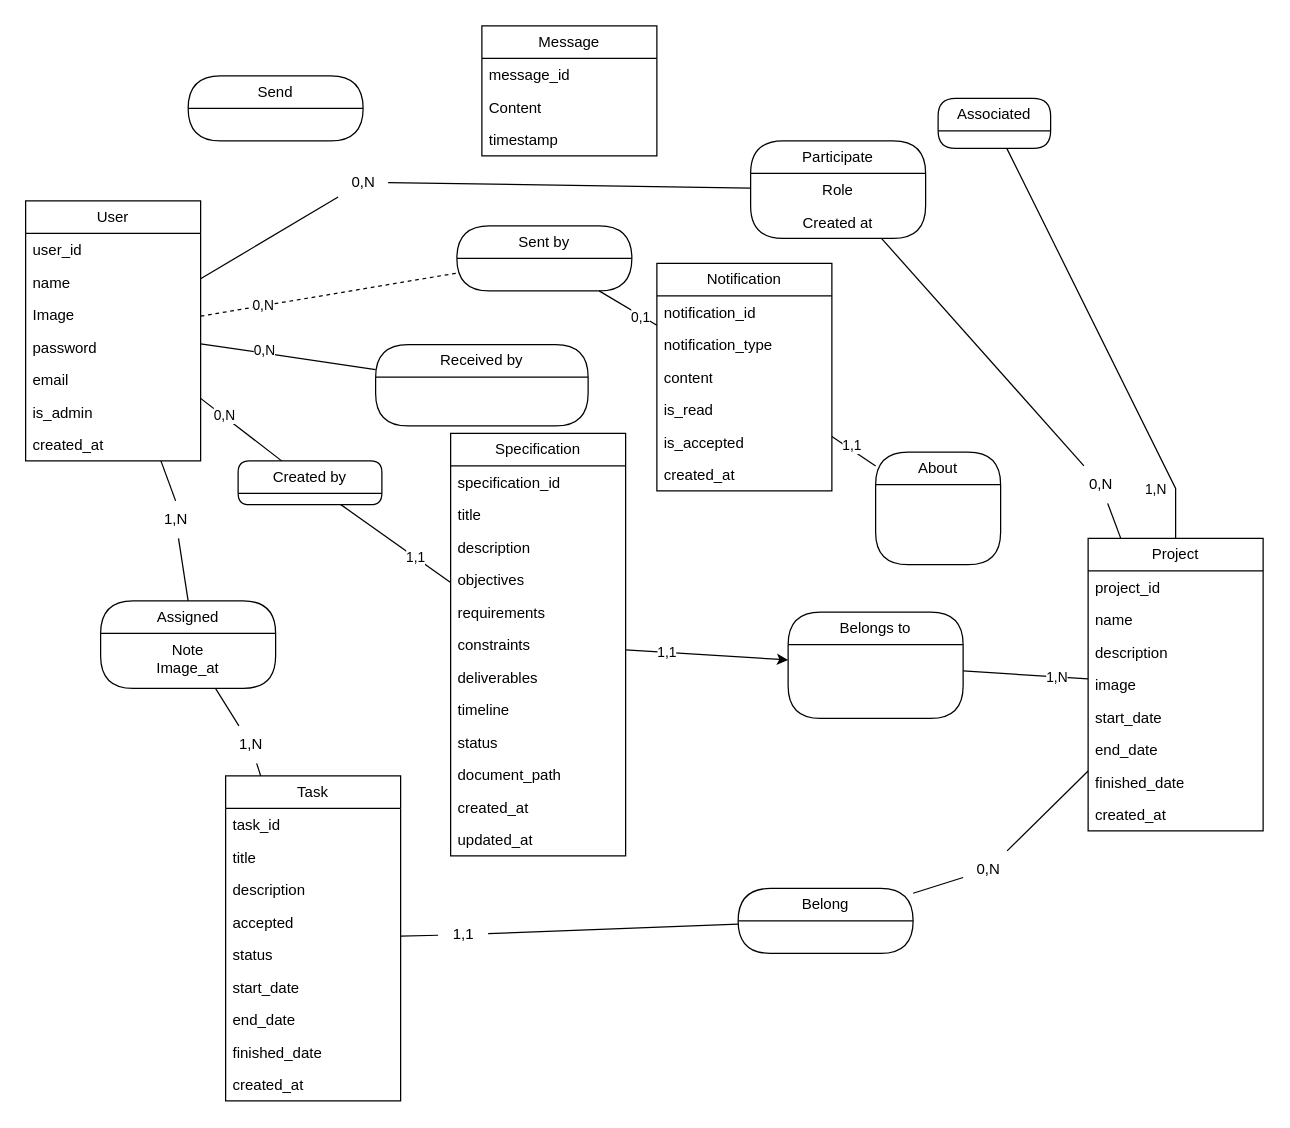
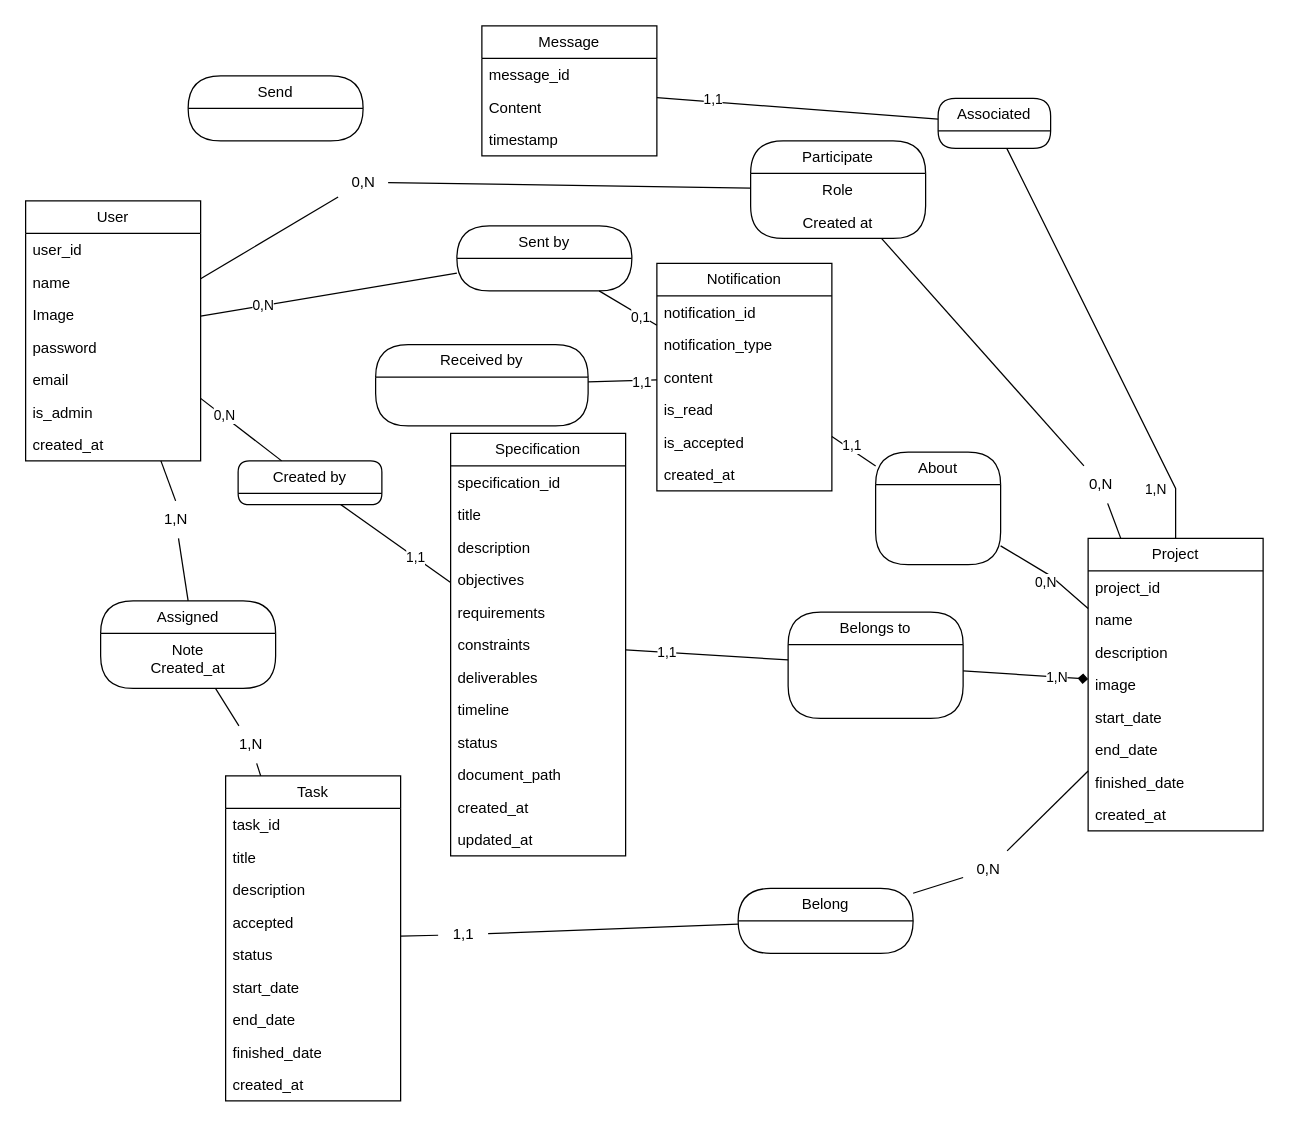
edge "Message" -- "Associated": added, label "1,1"
edge "Sent by" -- "User": style dashed -> solid
edge "User" -- "Received by": removed, label "0,N"
edge "Notification" -- "Received by": added, label "1,1"
edge "About" -- "Project": added, label "0,N"
edge "Specification" -> "Belongs to": arrowhead classic -> none
node "Note Image_at": label "Note Image_at" -> "Note Created_at"
edge "Belongs to" -- "Project": arrowhead none -> diamond
